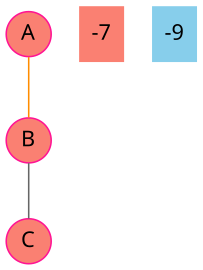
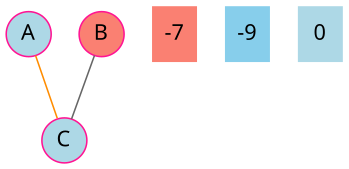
node "A": fillcolor salmon -> lightblue
node "0": added
edge "A" -- "B": now "A" -- "C"
node "C": fillcolor salmon -> lightblue
